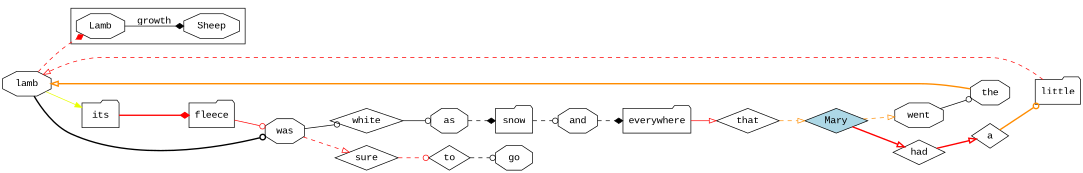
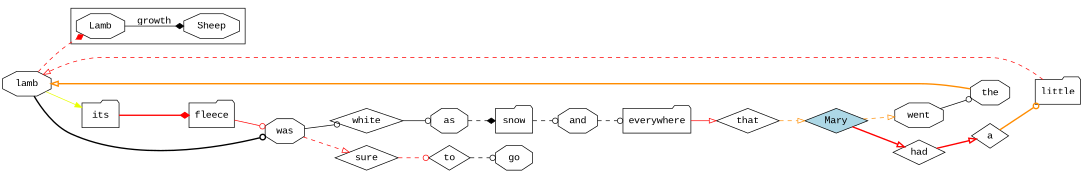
edge "and" -> "everywhere": arrowhead diamond -> odot
